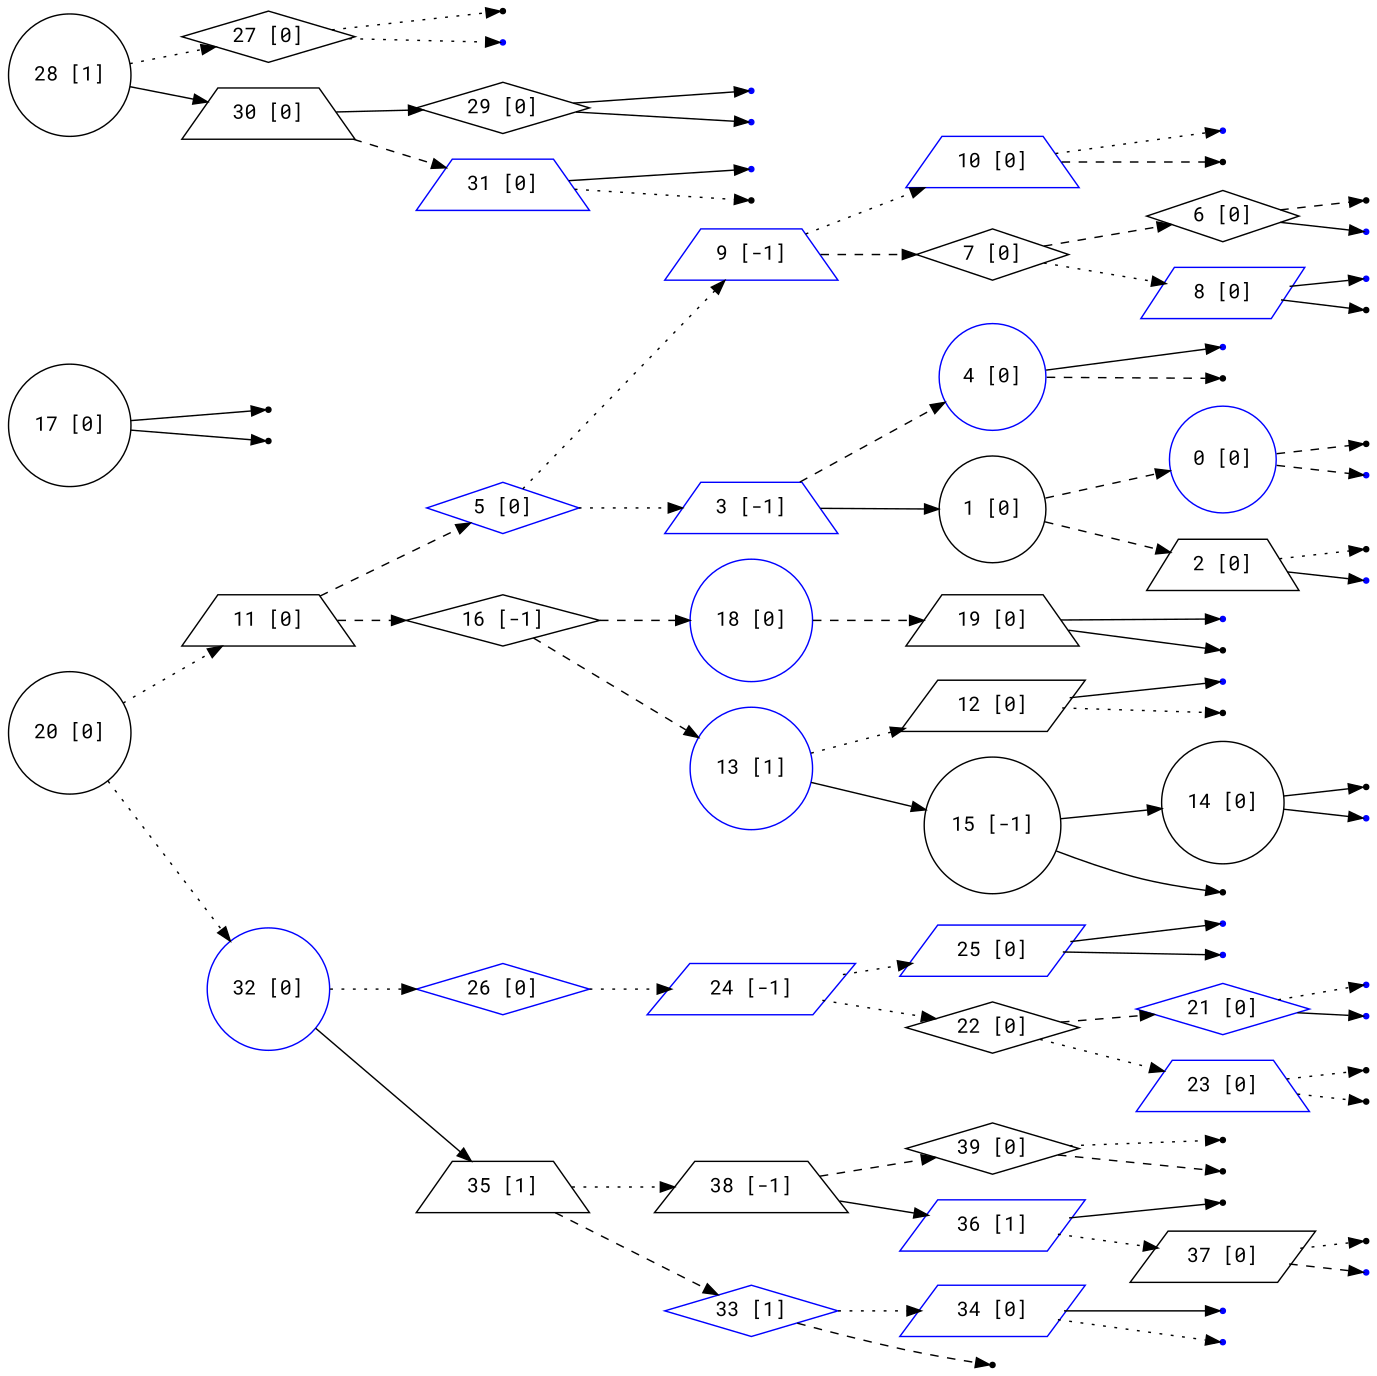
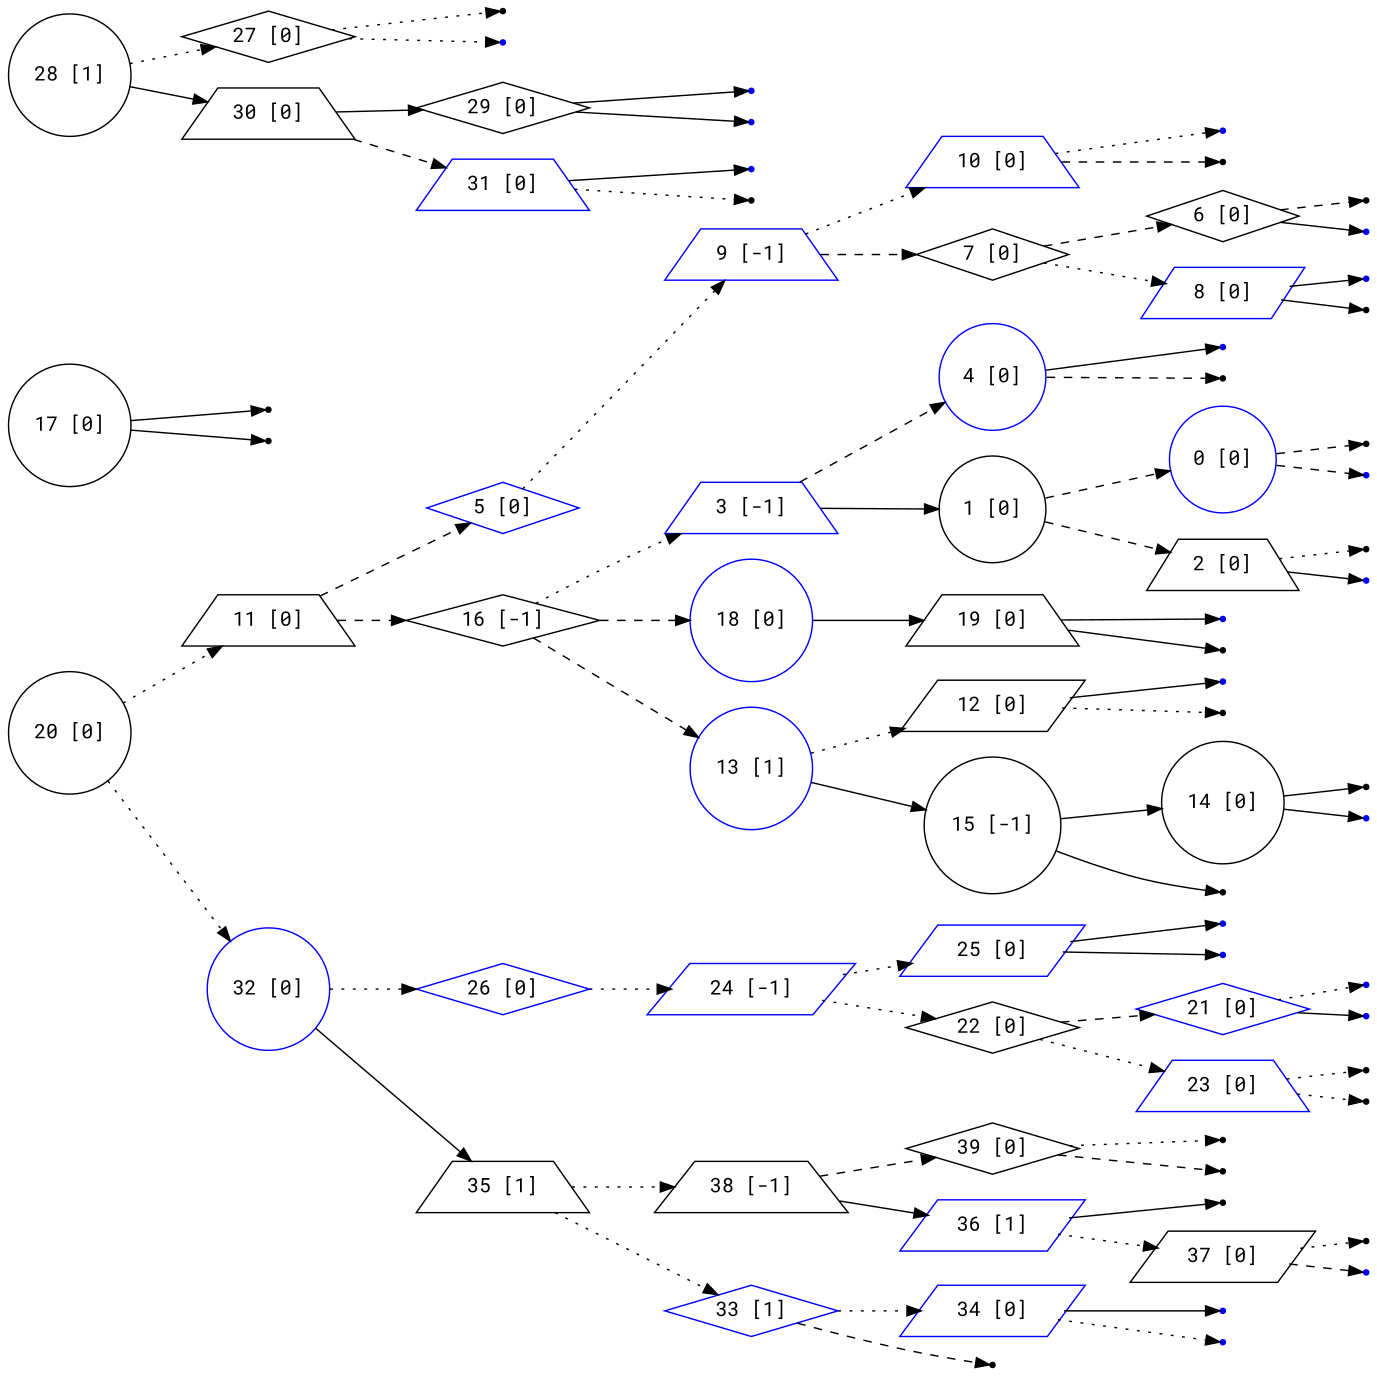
edge "5 [0]" -> "3 [-1]": now "16 [-1]" -> "3 [-1]"
edge "18 [0]" -> "19 [0]": style dashed -> solid
edge "35 [1]" -> "33 [1]": style dashed -> dotted
